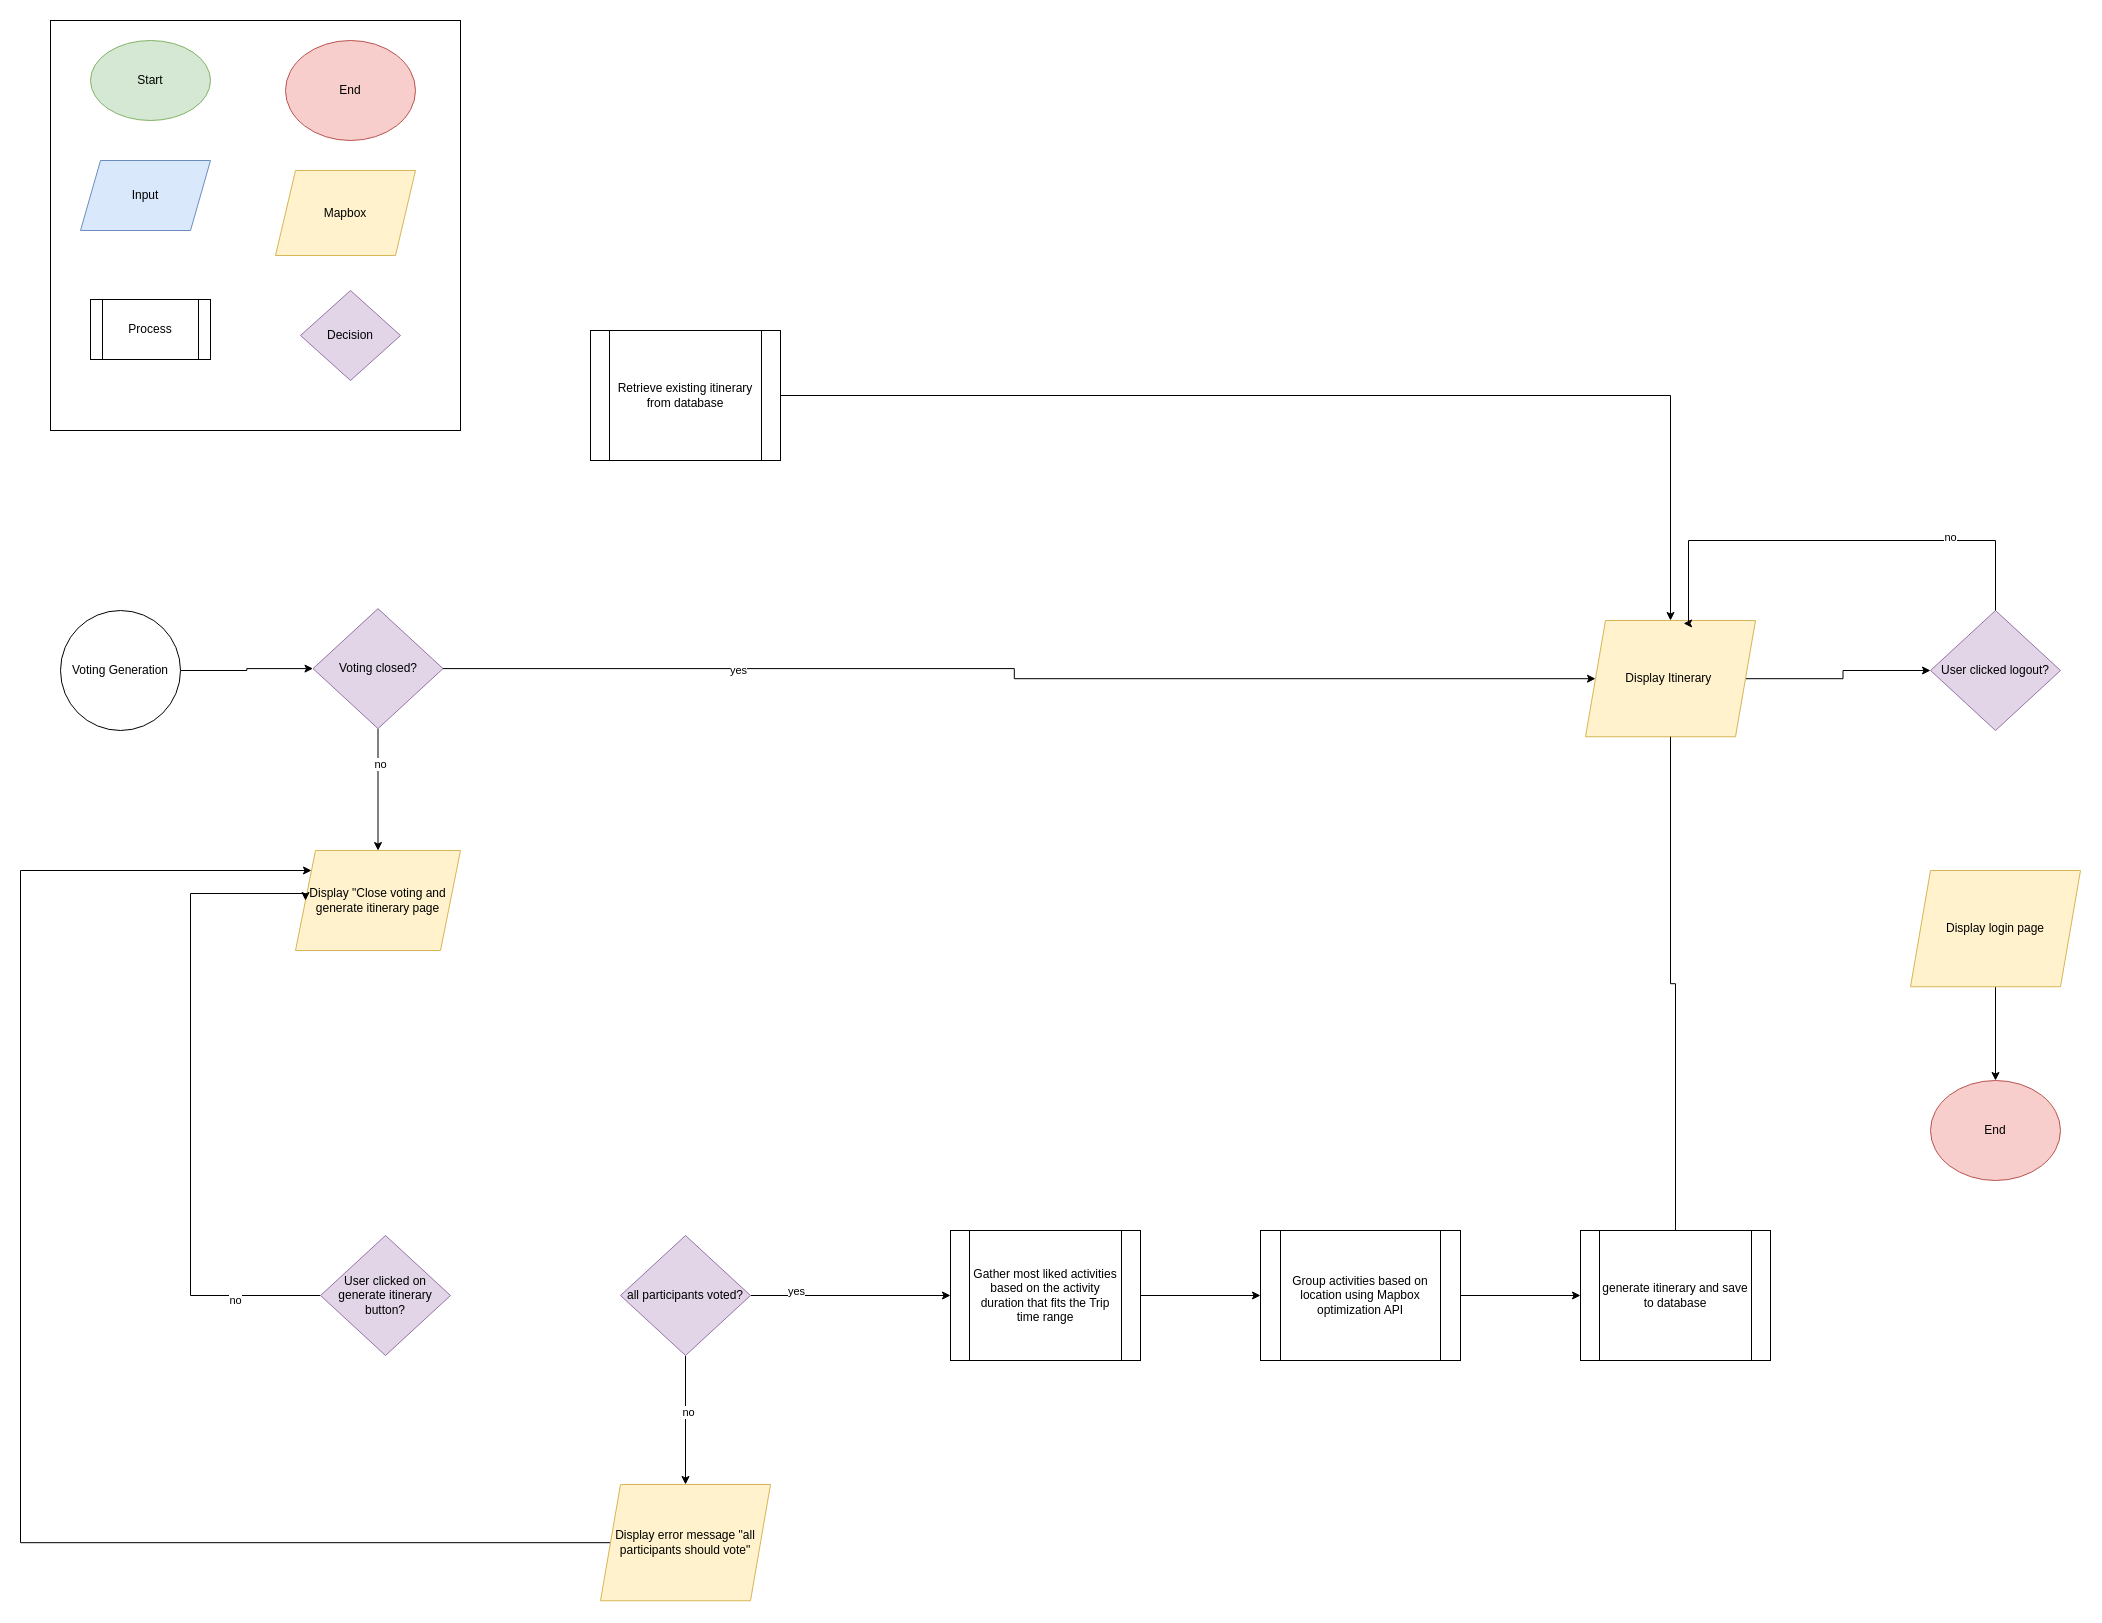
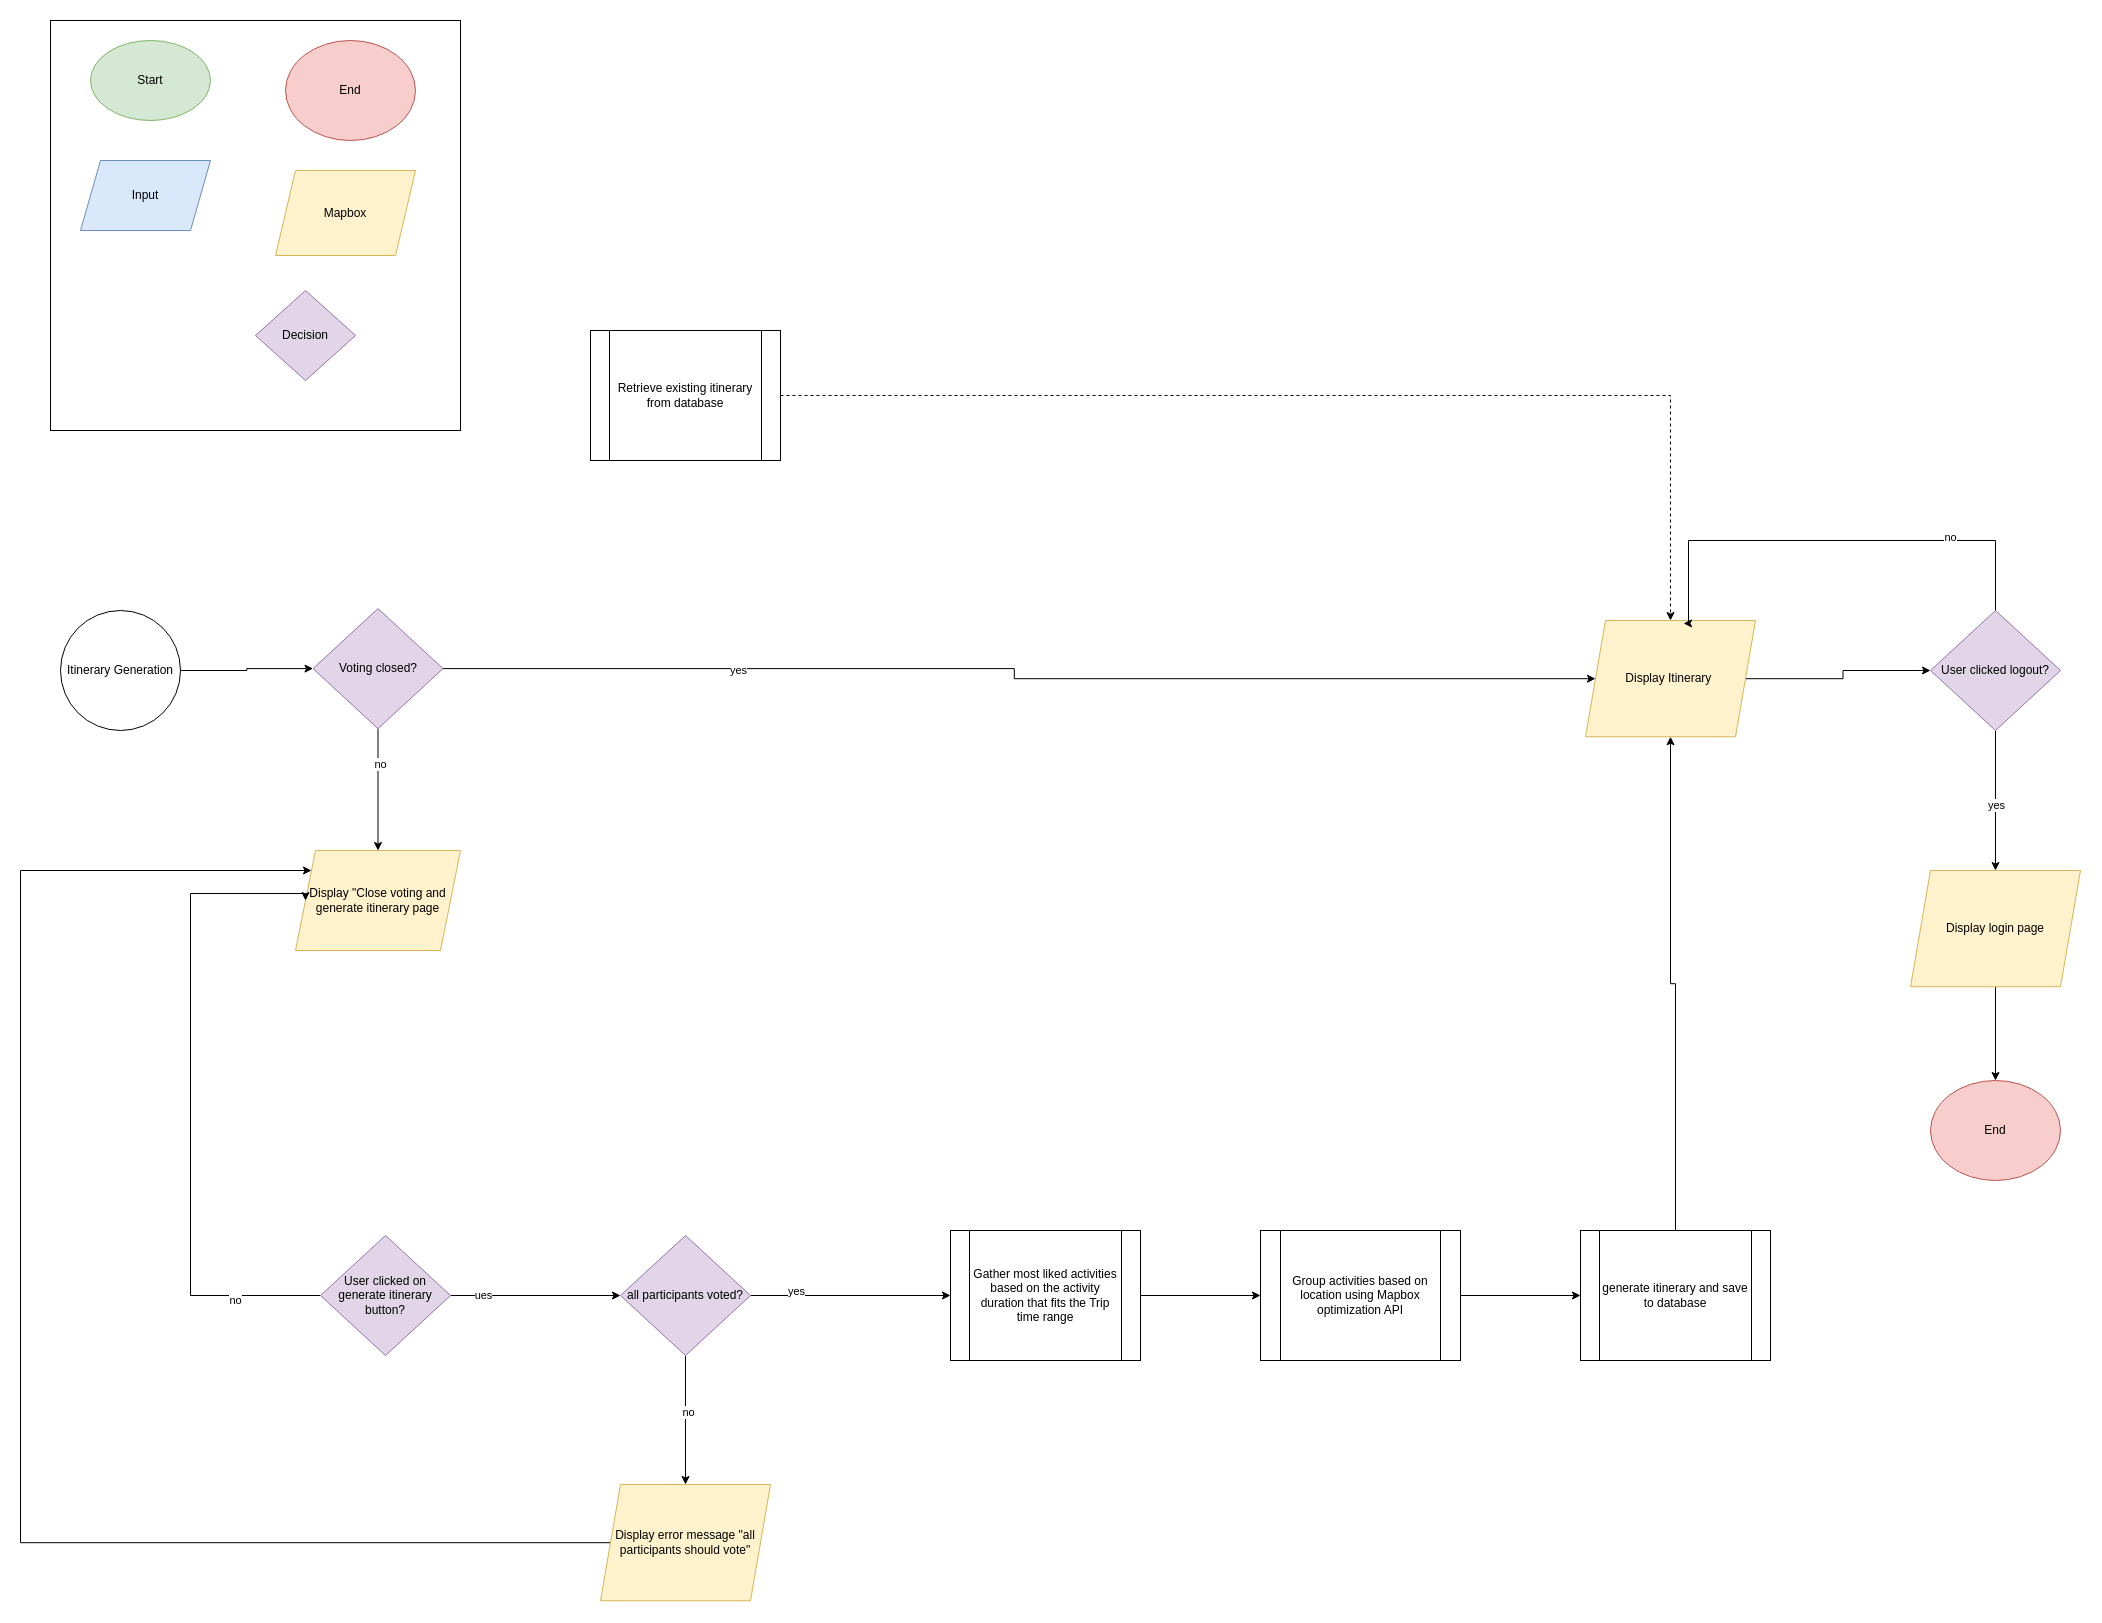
node "Process": removed
node "Decision": moved (351, 336) -> (306, 336)
edge "Retrieve existing itinerary from database" -> "Display Itinerary": style solid -> dashed
node "Voting Generation": label "Voting Generation" -> "Itinerary Generation"
edge "Display Itinerary" -- "generate itinerary and save to database": arrowhead none -> classic
edge "User clicked logout?" -> "Display login page": added, label "yes"
edge "User clicked on generate itinerary button?" -> "all participants voted?": added, label "ues"
